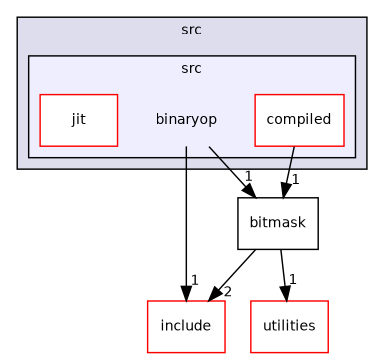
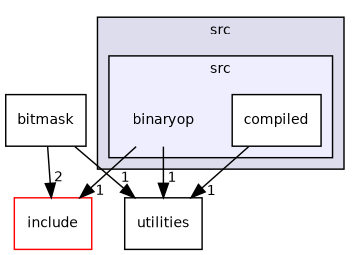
node "jit": removed
node "compiled": color red -> black
edge "compiled" -> "bitmask": now "compiled" -> "utilities"
edge "binaryop" -> "bitmask": now "binaryop" -> "utilities"
node "utilities": color red -> black
